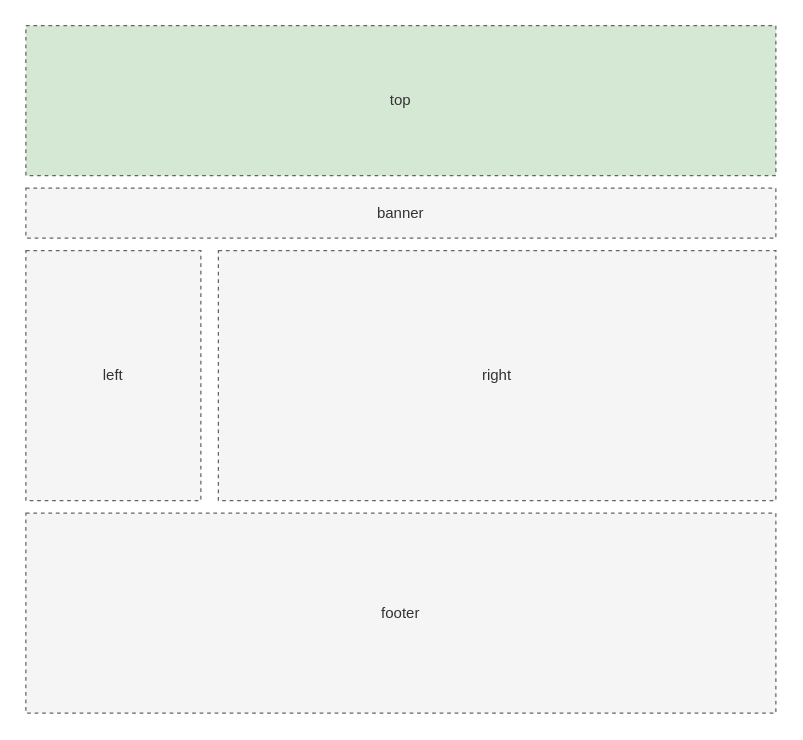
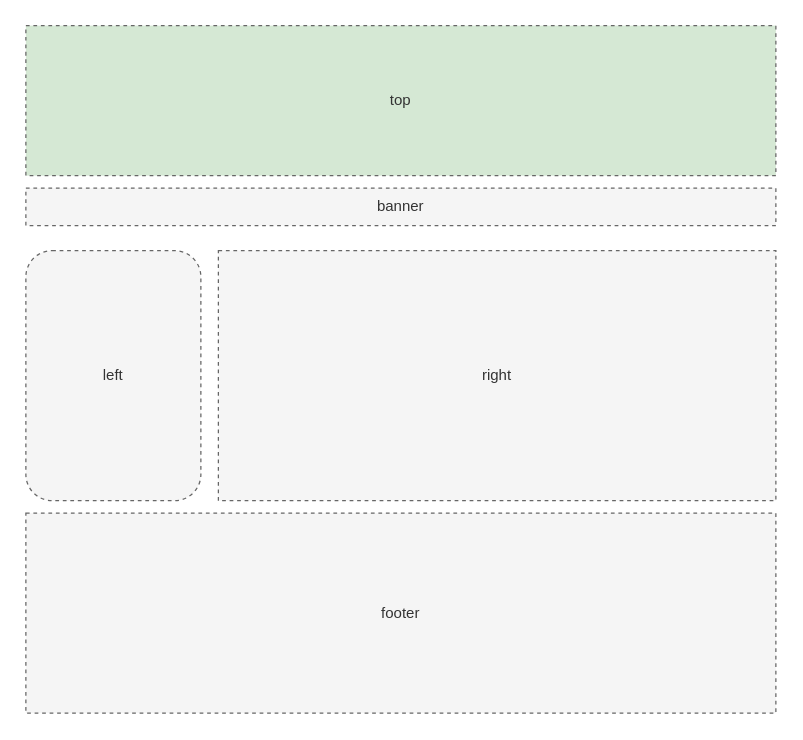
node "banner": size 750x50 -> 750x38
node "left": shape rectangle -> rounded rectangle
